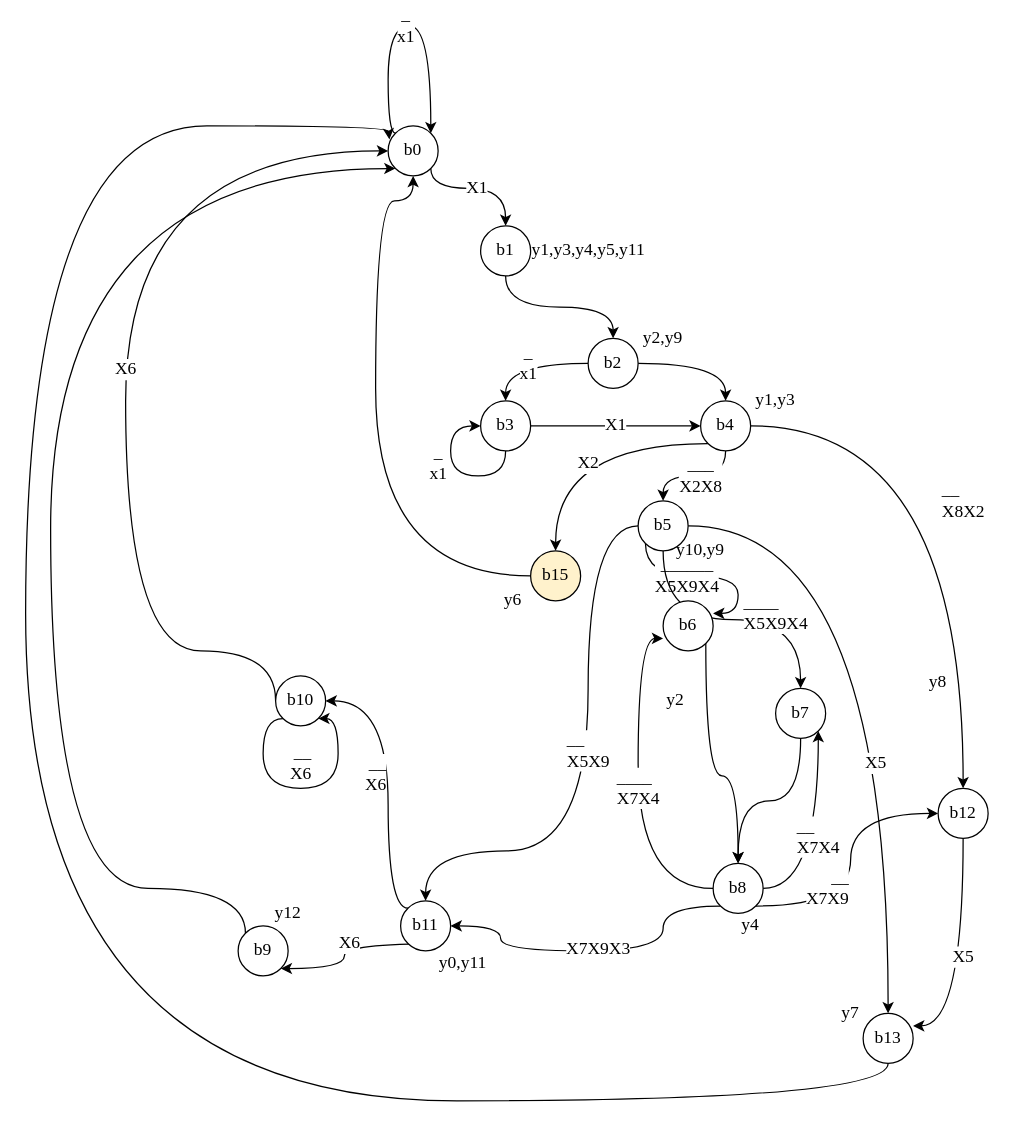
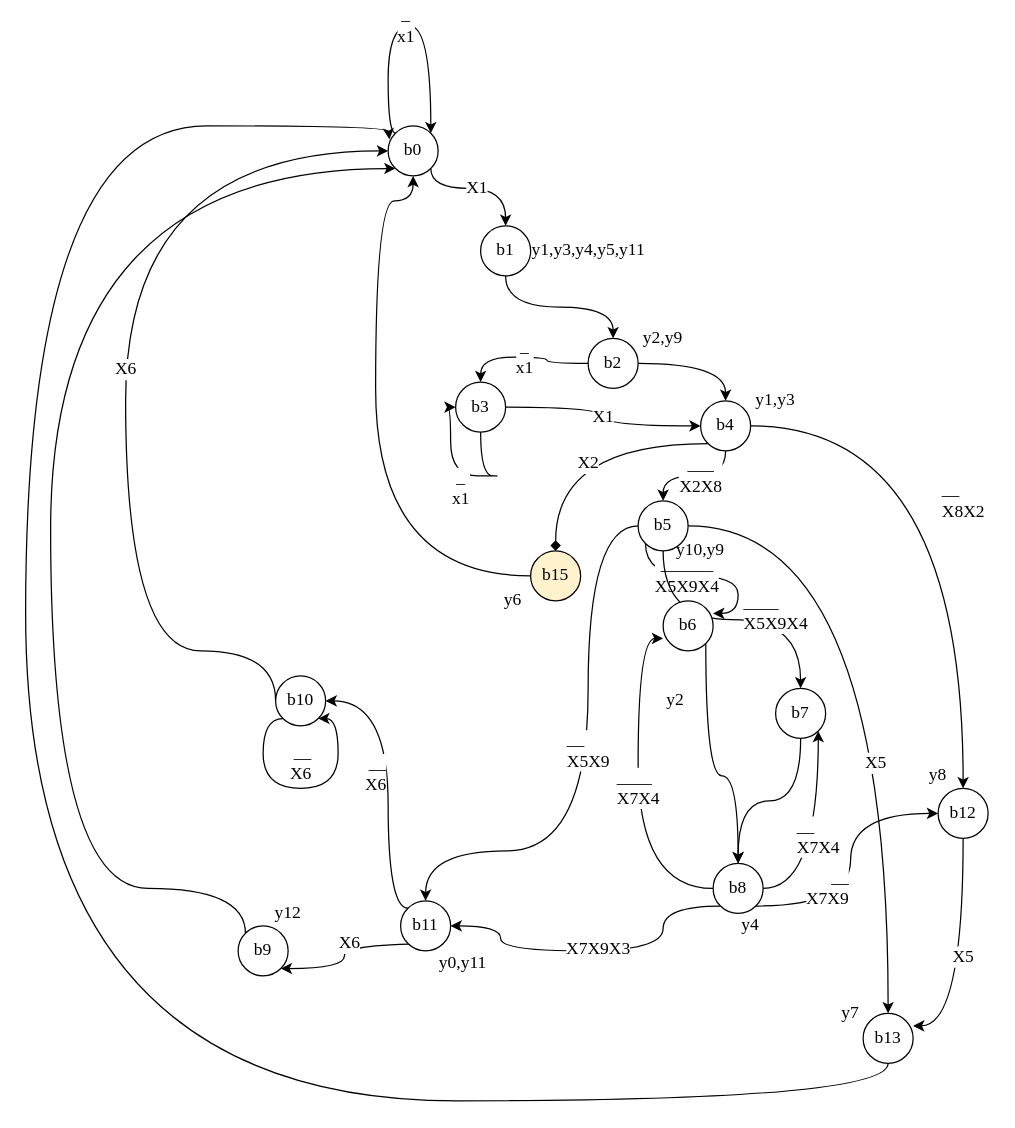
node "b3": moved (506, 426) -> (481, 407)
edge "b4" -> "b15": arrowhead classic -> diamond
node "y8": moved (938, 682) -> (938, 776)
